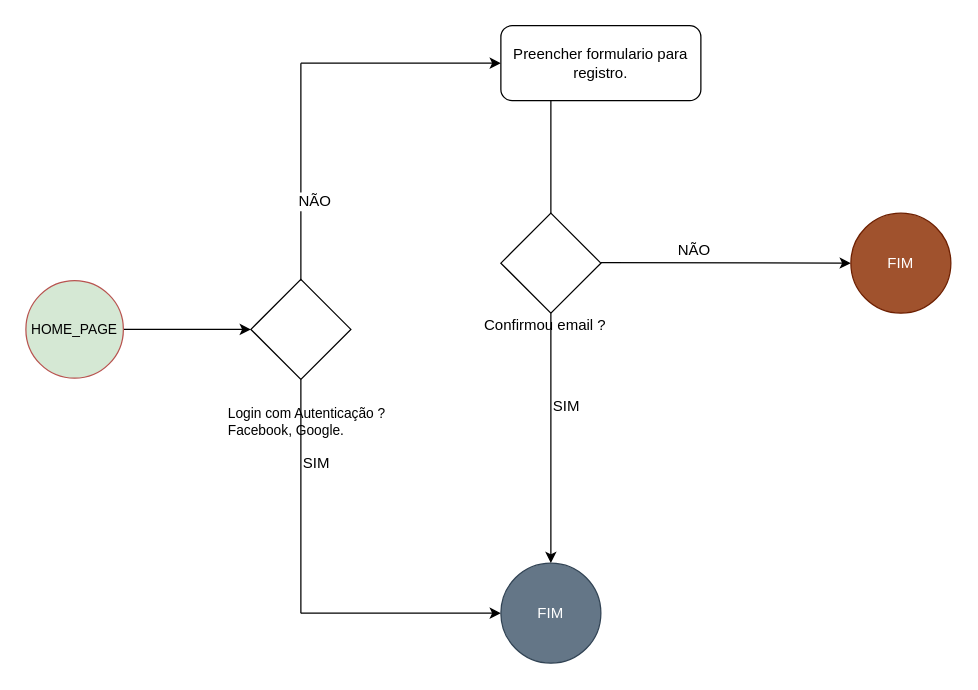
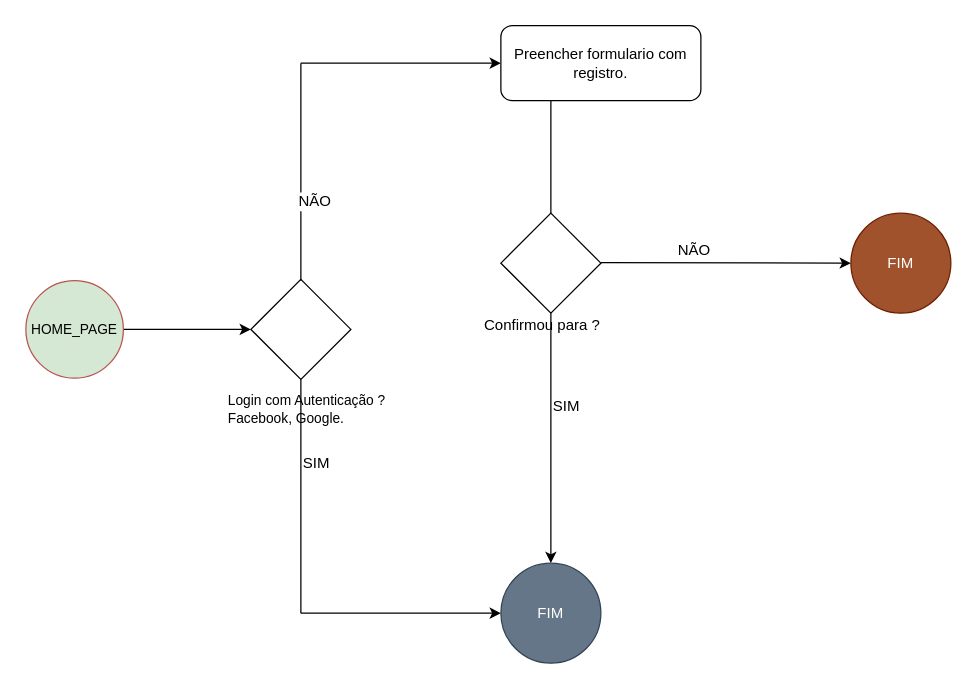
node "Preencher formulario para registro.": label "Preencher formulario para registro." -> "Preencher formulario com registro."
node "Confirmou email ?": label "Confirmou email ?" -> "Confirmou para ?"
node "Login com Autenticação ? Facebook, Google.": moved (313, 419) -> (313, 407)
